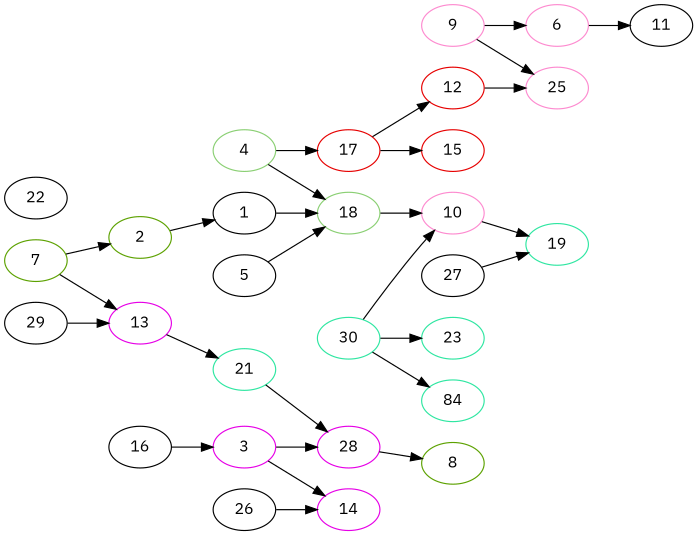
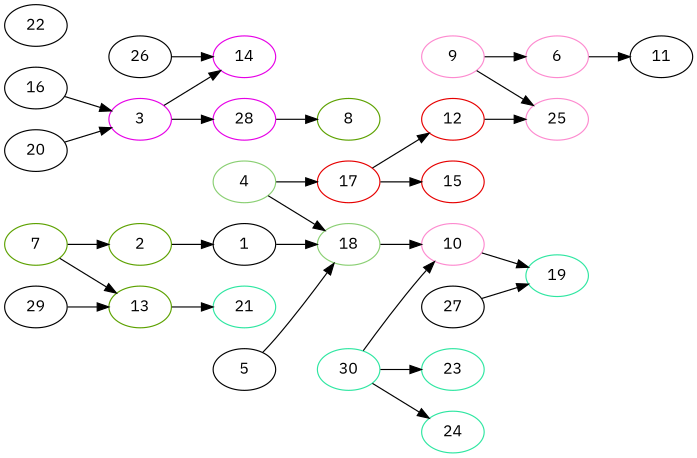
node "20": added
node "13": color #e600e6 -> #5ca100
node "84": label "84" -> "24"
edge "21" -> "28": removed
